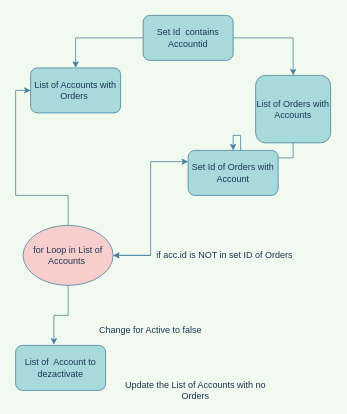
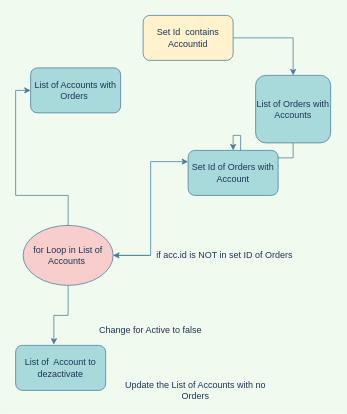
node "Set Id contains Accountid": fillcolor #a8dadc -> #fff2cc
edge "Set Id contains Accountid" -> "List of Accounts with Orders": removed
